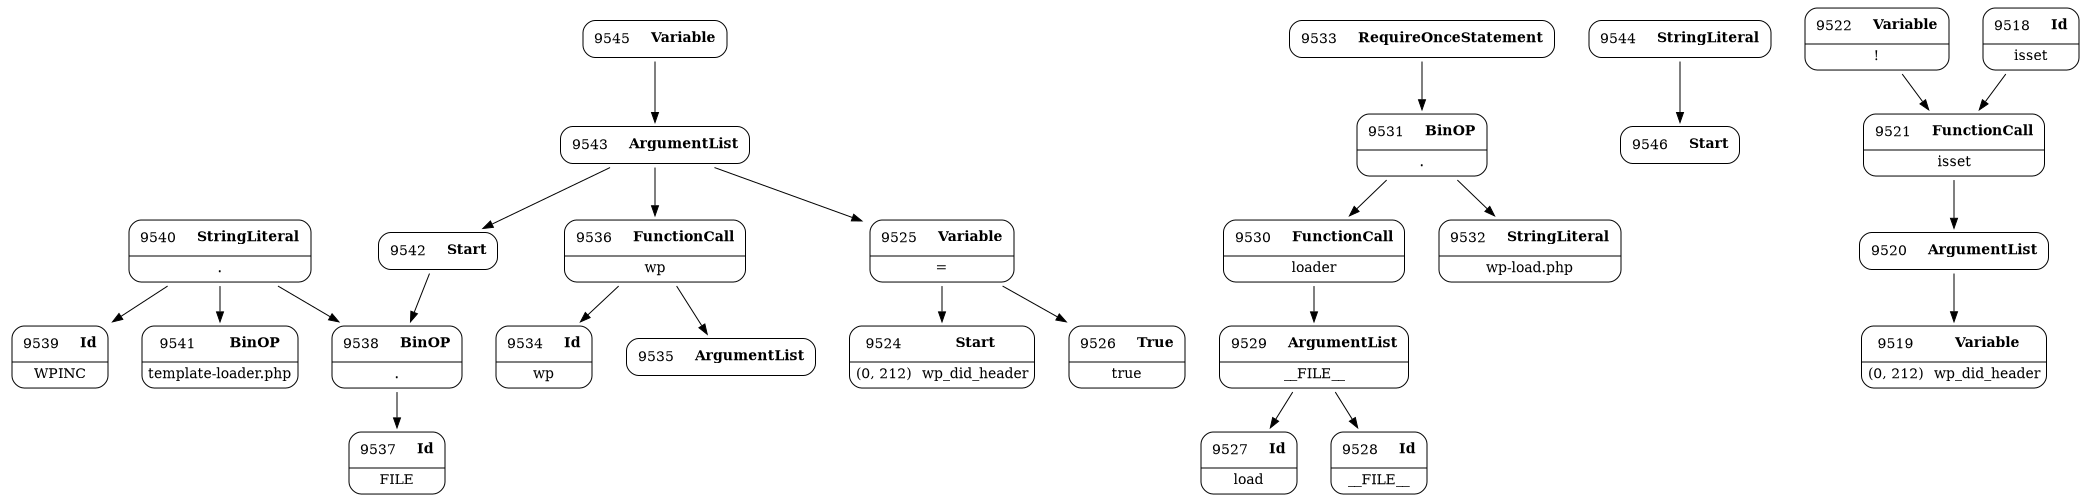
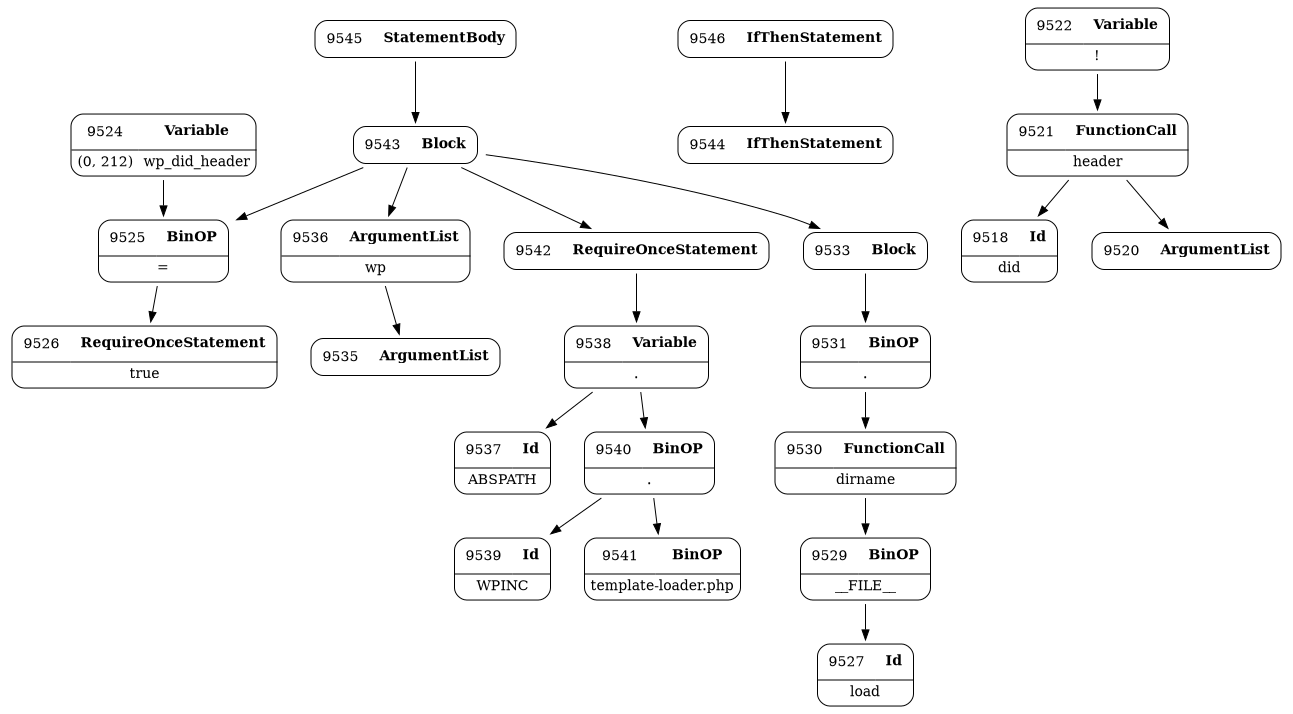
node "9545": text "Variable" -> "StatementBody"
node "9533": text "RequireOnceStatement" -> "Block"
node "9544": text "StringLiteral" -> "IfThenStatement"
node "9518": text "isset" -> "did"
edge "9544" -> "9546": reversed
edge "9518" -> "9521": reversed
node "9543": text "ArgumentList" -> "Block"
node "9546": text "Start" -> "IfThenStatement"
node "9521": text "isset" -> "header"
edge "9543" -> "9533": added
node "9540": text "StringLiteral" -> "BinOP"
node "9536": text "FunctionCall" -> "ArgumentList"
node "9525": text "Variable" -> "BinOP"
node "9542": text "Start" -> "RequireOnceStatement"
node "9532": removed
node "9530": text "loader" -> "dirname"
edge "9525" -> "9524": reversed
edge "9540" -> "9538": reversed
node "9538": text "BinOP" -> "Variable"
node "9524": text "Start" -> "Variable"
node "9526": text "True" -> "RequireOnceStatement"
node "9529": text "ArgumentList" -> "BinOP"
node "9534": removed
node "9519": removed
node "9528": removed
node "9537": text "FILE" -> "ABSPATH"
